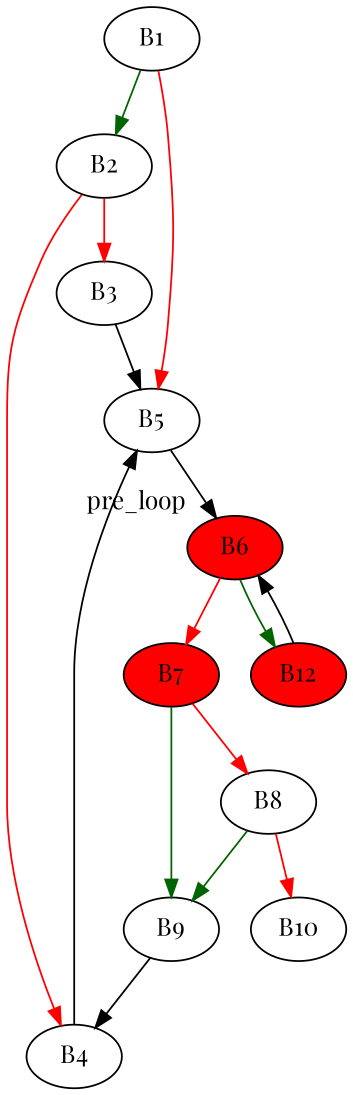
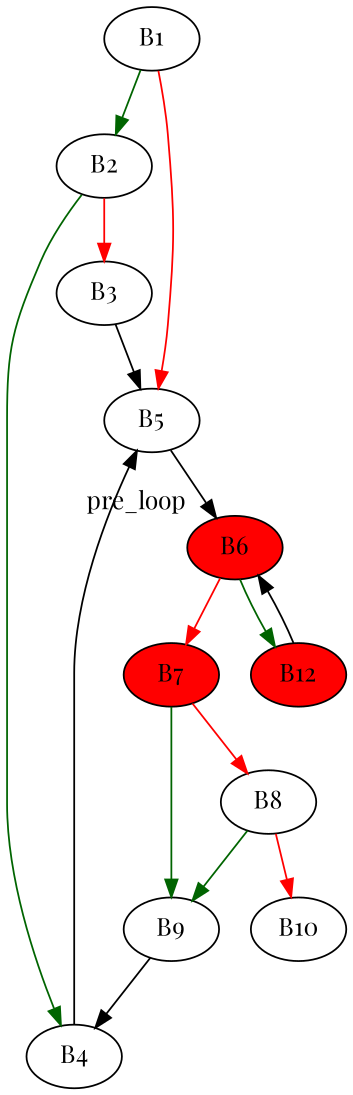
edge "B2" -> "B4": color red -> darkgreen
